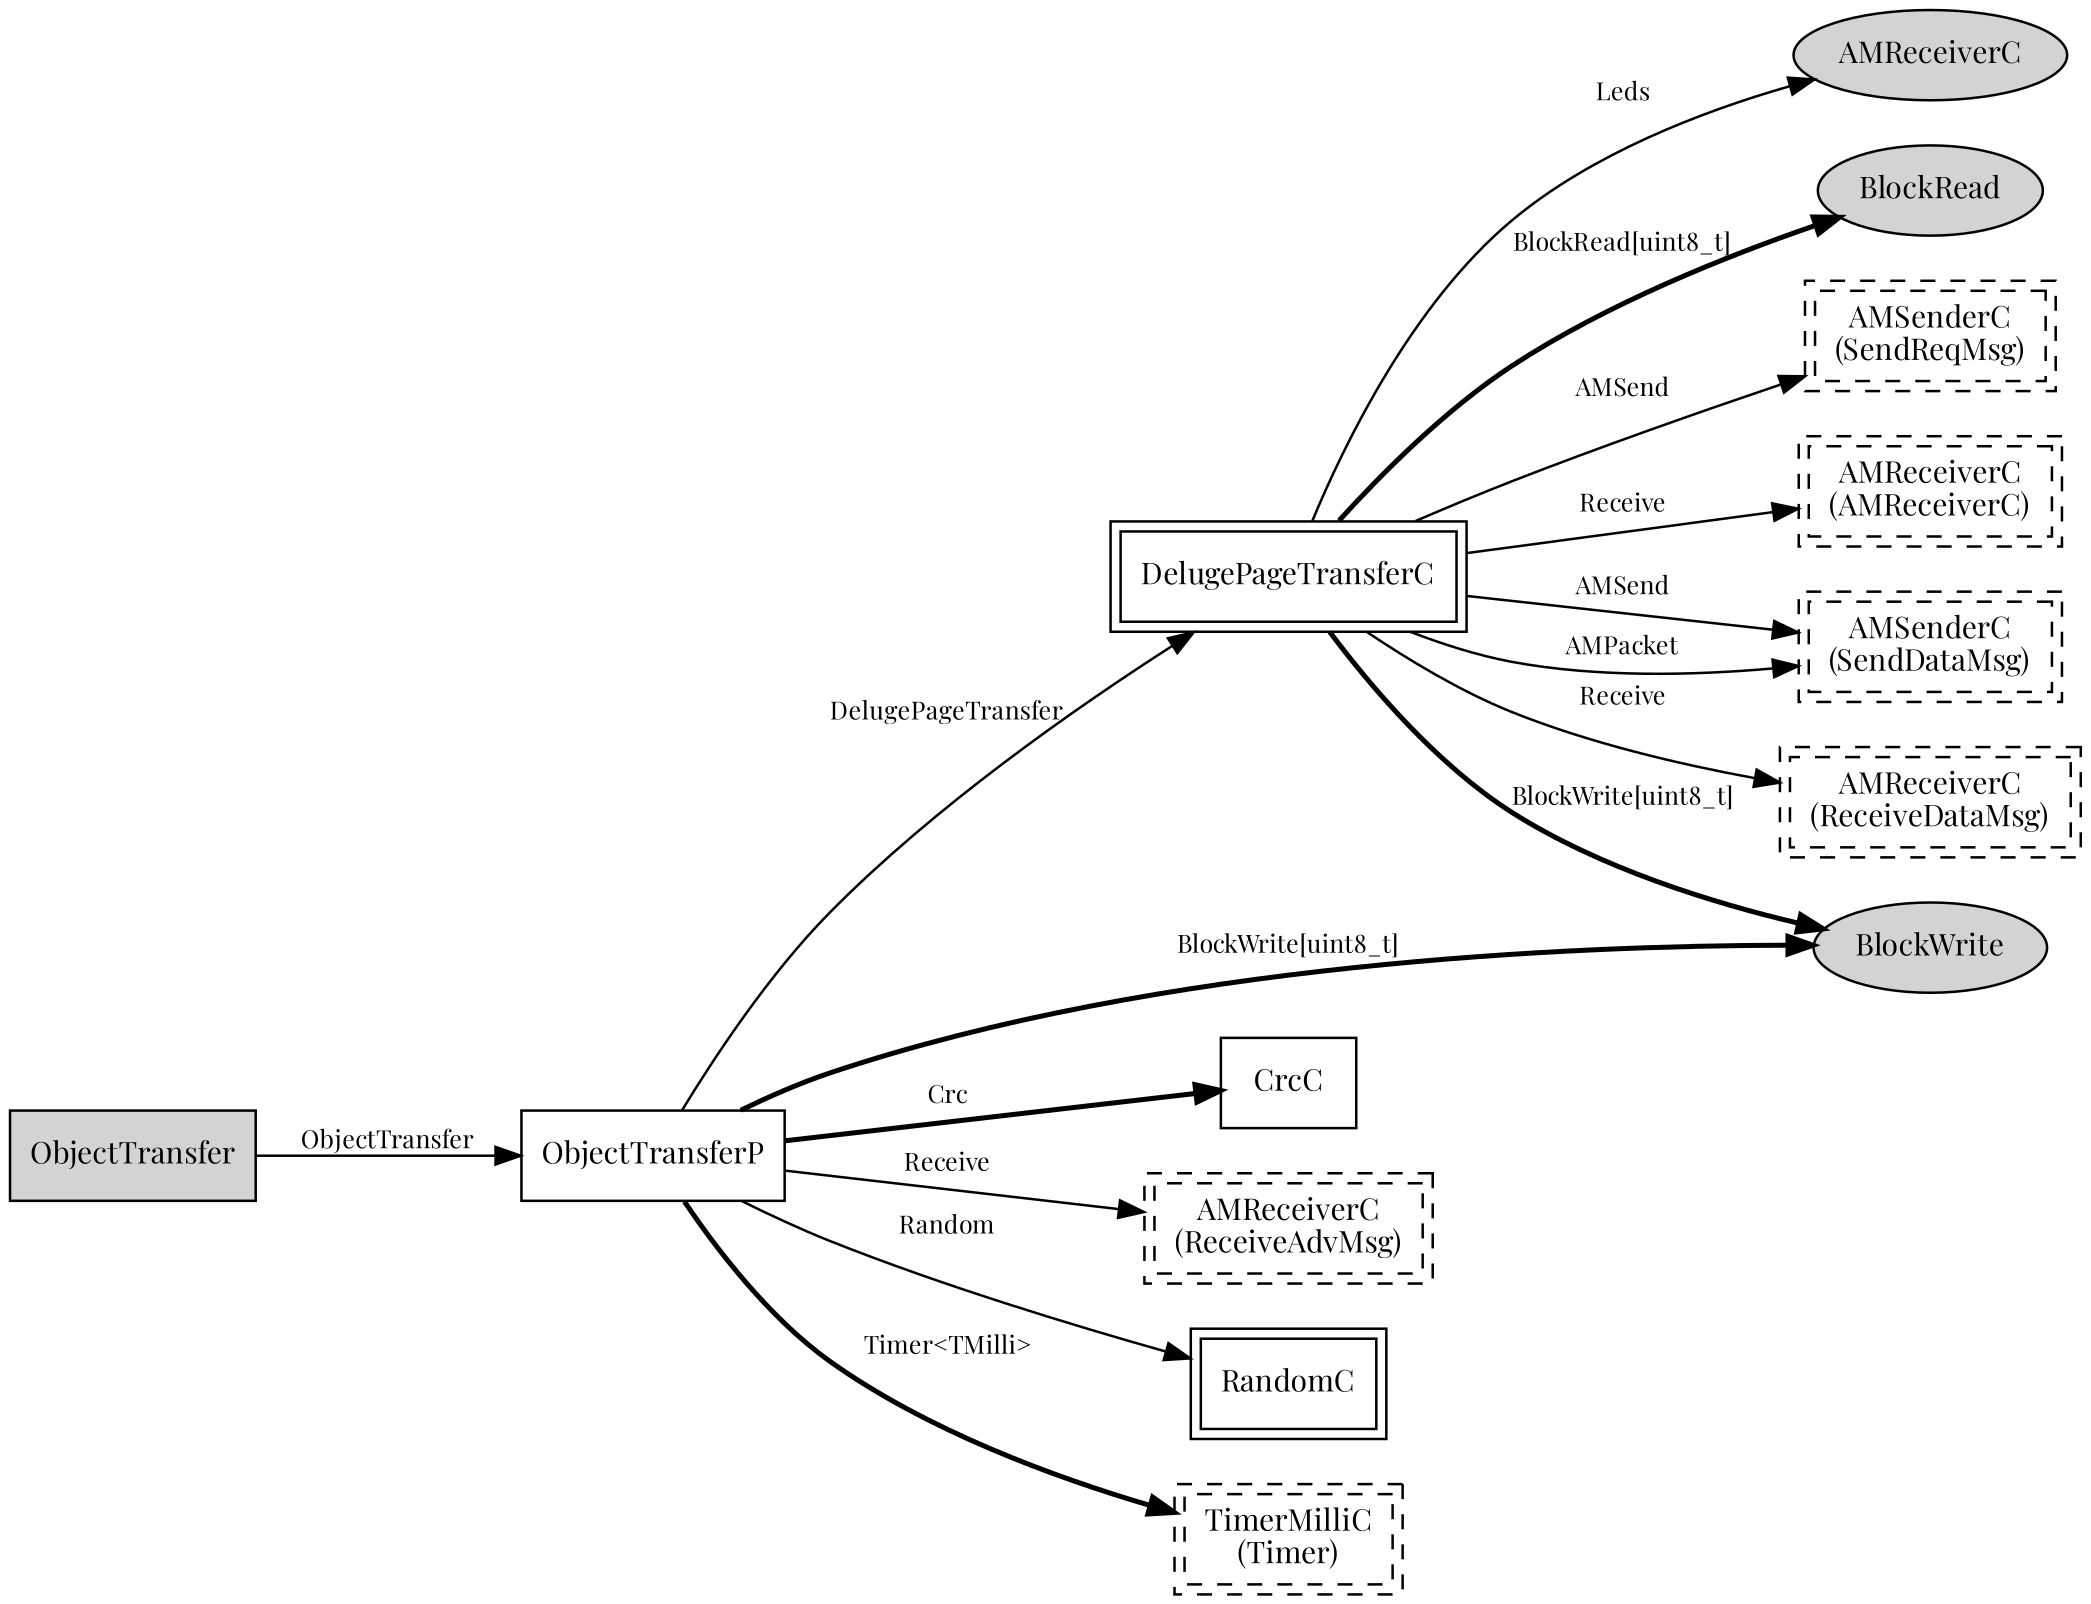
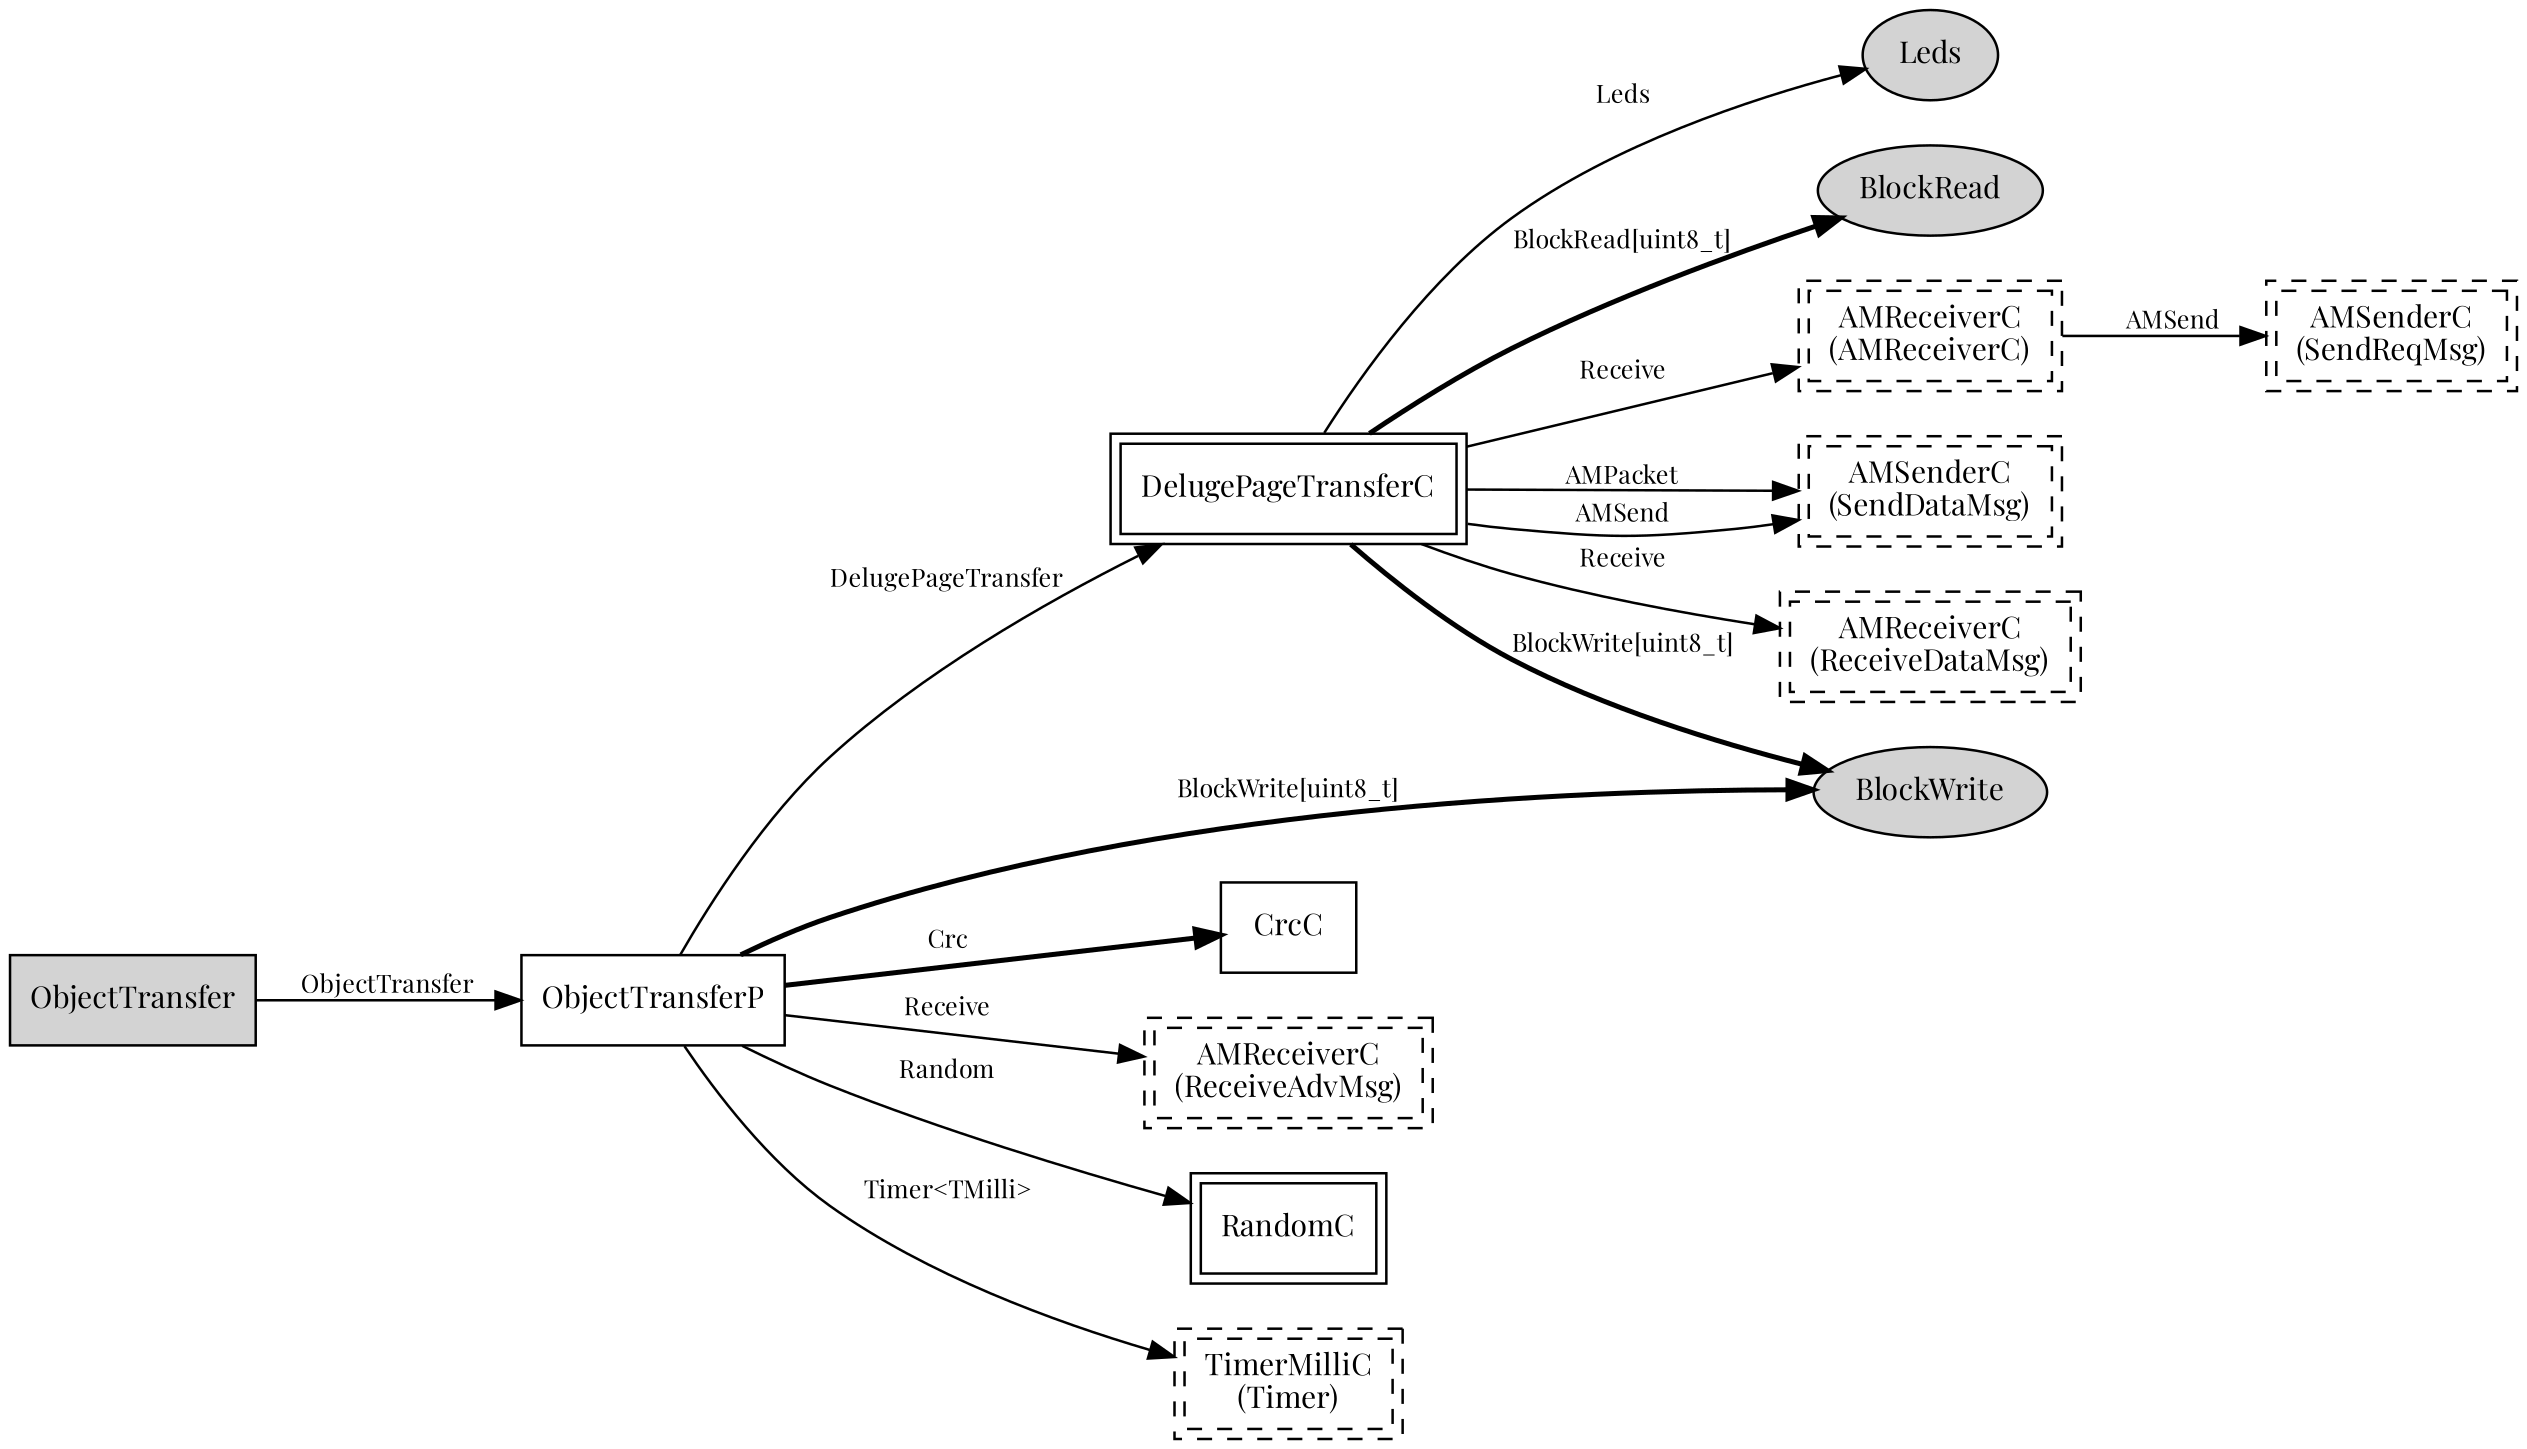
node "AMReceiverC": label "AMReceiverC" -> "Leds"
edge "DelugePageTransferC" -> "AMSenderC (SendReqMsg)": now "AMReceiverC (AMReceiverC)" -> "AMSenderC (SendReqMsg)"
edge "ObjectTransferP" -> "TimerMilliC (Timer)": style bold -> solid
